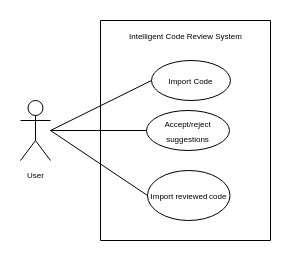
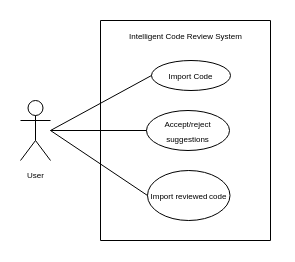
node "Import Code": size 79x40 -> 79x30
